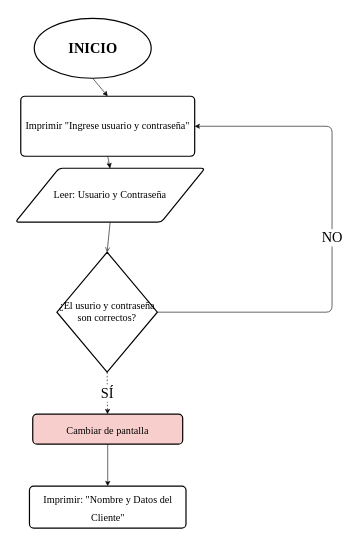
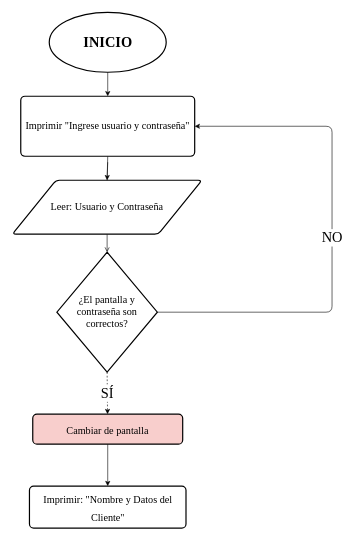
node "INICIO": moved (93, 48) -> (108, 42)
node "Leer: Usuario y Contraseña": moved (110, 195) -> (107, 207)
node "¿El usurio y contraseña son correctos?": label "¿El usurio y contraseña son correctos?" -> "¿El pantalla y contraseña son correctos?"
